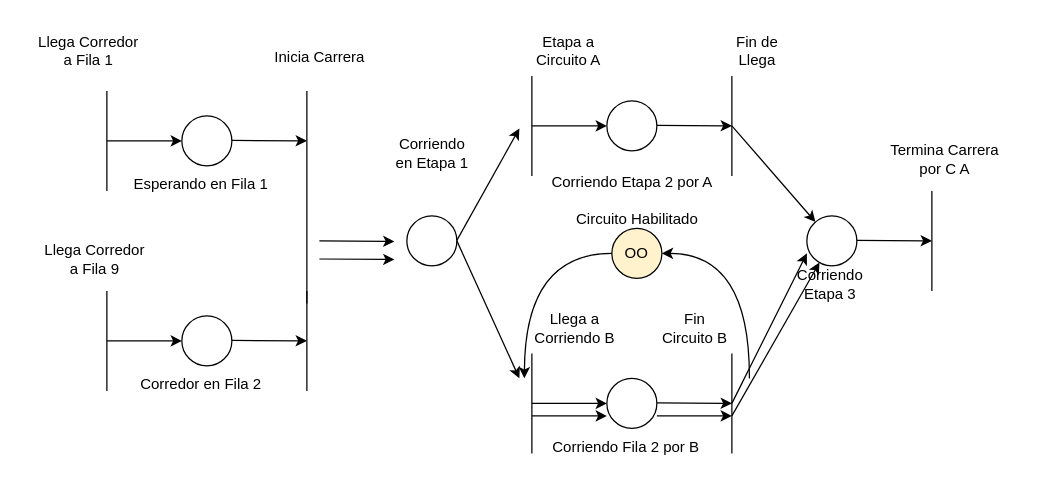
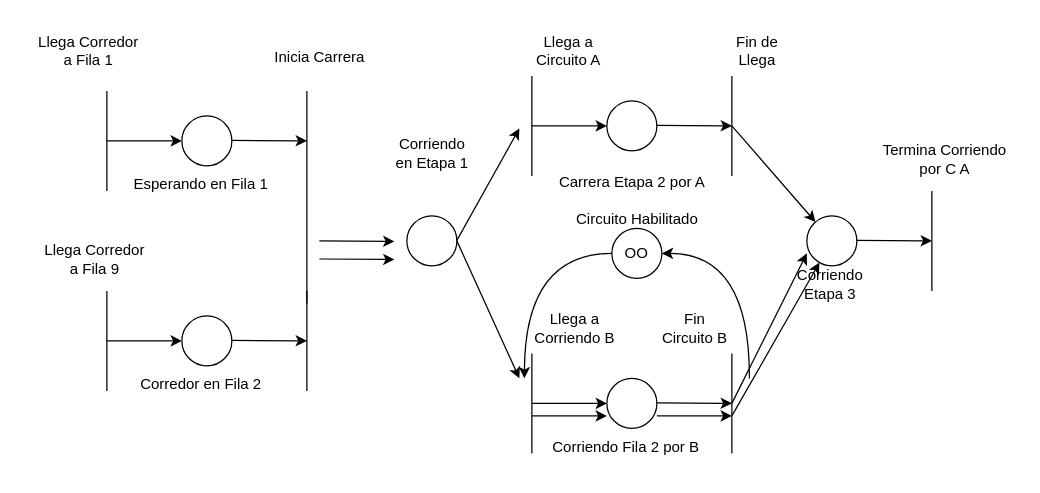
node "Etapa a Circuito A": label "Etapa a Circuito A" -> "Llega a Circuito A"
node "Termina Carrera por C A": label "Termina Carrera por C A" -> "Termina Corriendo por C A"
node "Corriendo Etapa 2 por A": label "Corriendo Etapa 2 por A" -> "Carrera Etapa 2 por A"
node "OO": fillcolor #fff2cc -> #ffffff
